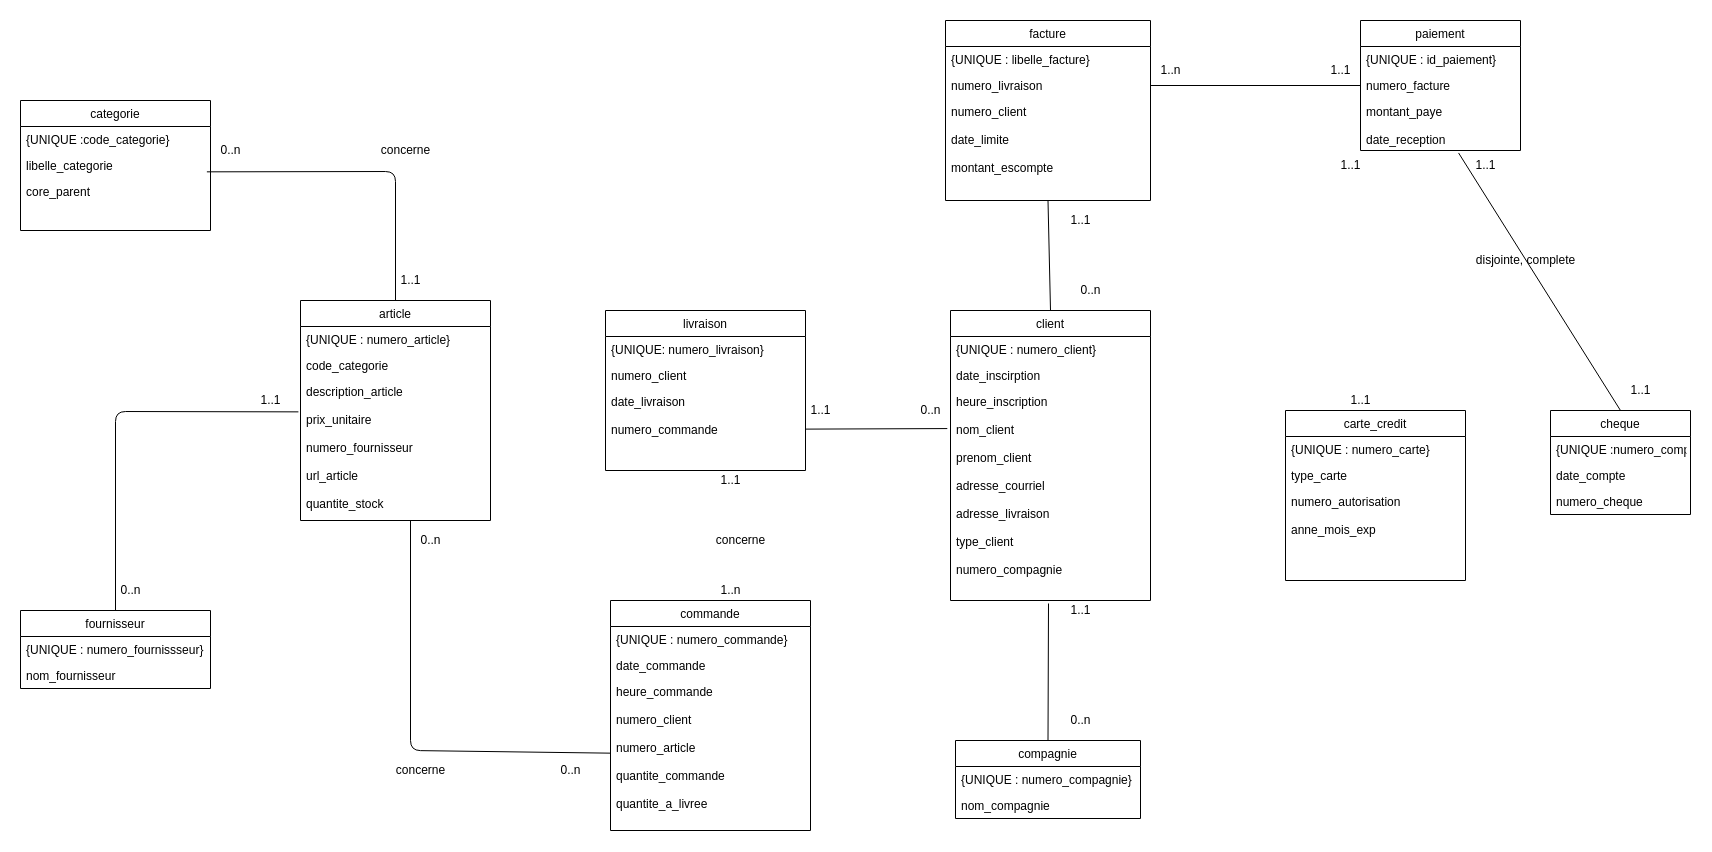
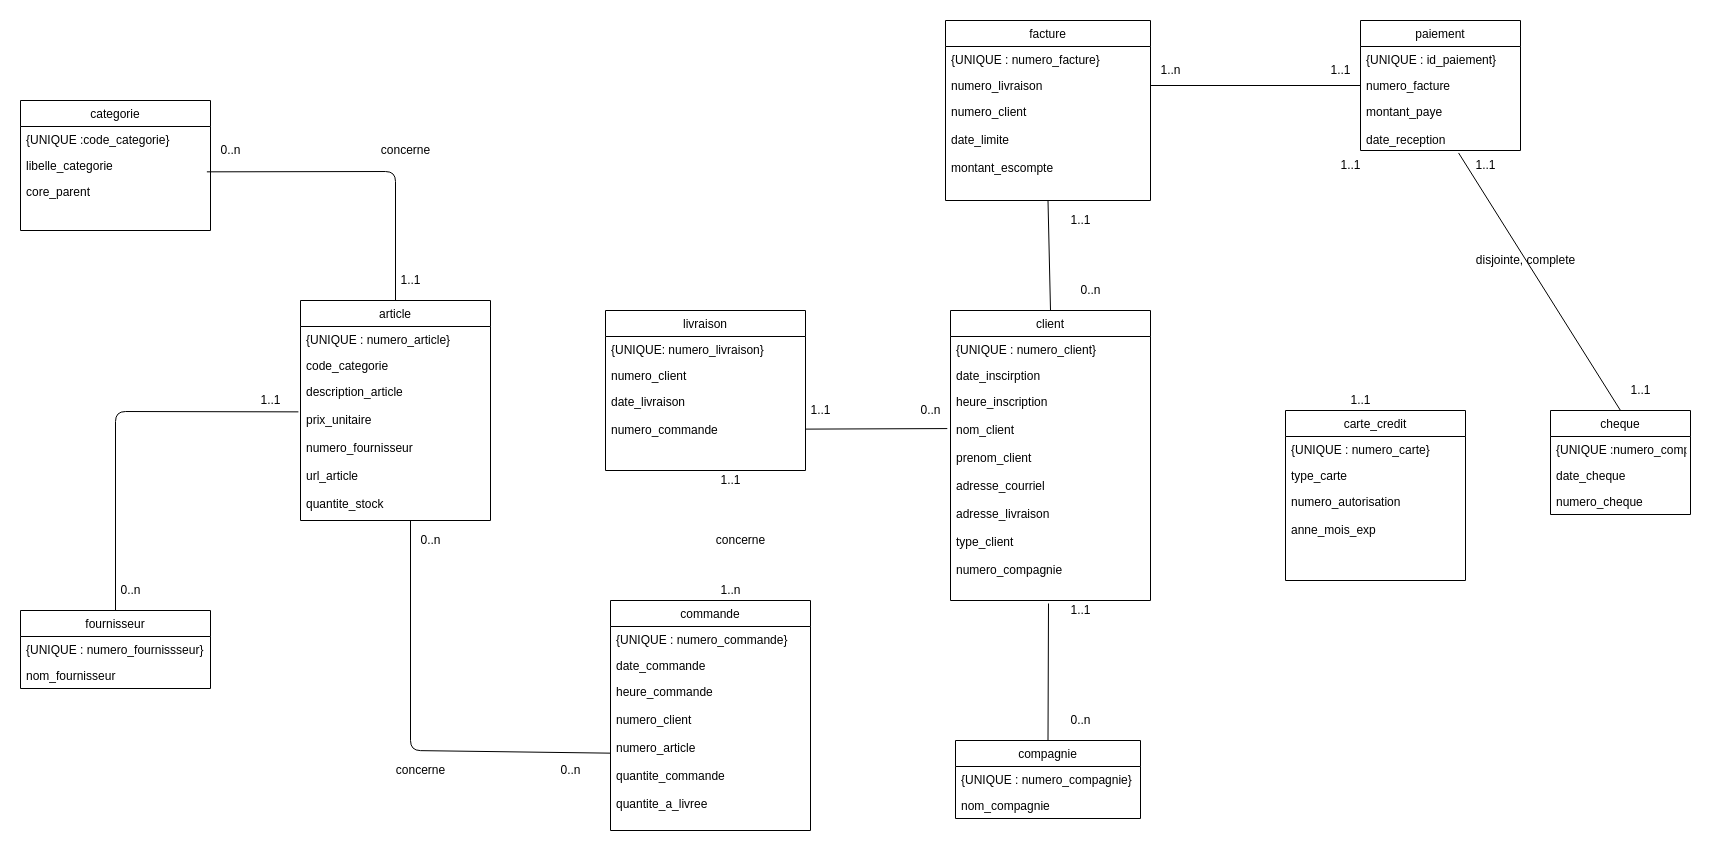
node "{UNIQUE : libelle_facture}": label "{UNIQUE : libelle_facture}" -> "{UNIQUE : numero_facture}"
node "date_compte": label "date_compte" -> "date_cheque"
